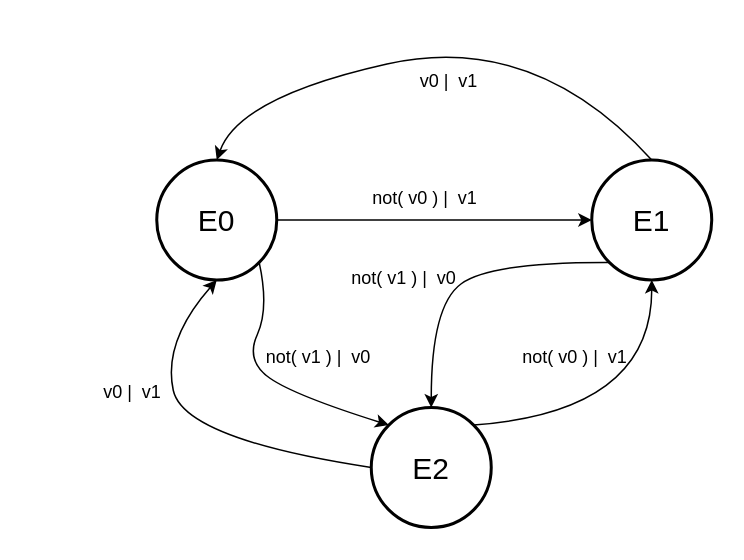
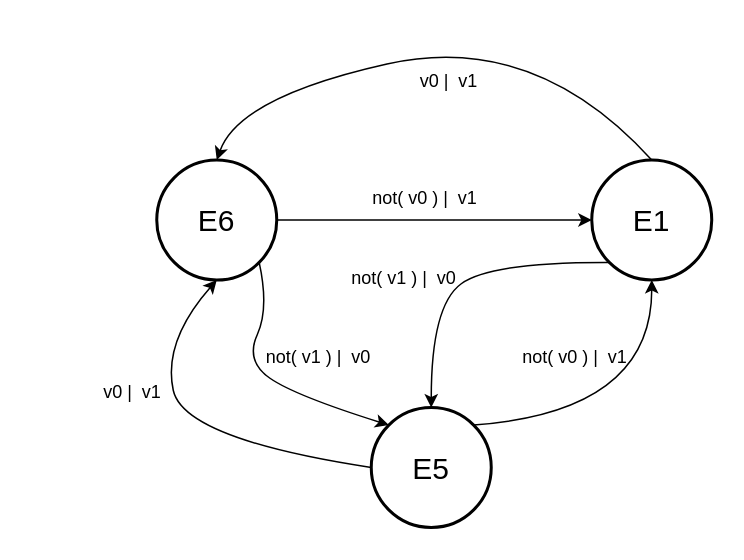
node "E0": label "E0" -> "E6"
node "E2": label "E2" -> "E5"
